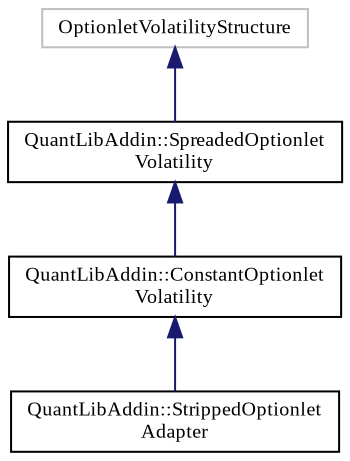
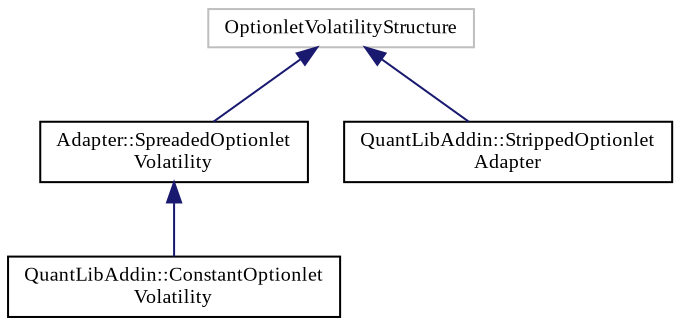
node "QuantLibAddin::SpreadedOptionlet Volatility": label "QuantLibAddin::SpreadedOptionlet Volatility" -> "Adapter::SpreadedOptionlet Volatility"
edge "QuantLibAddin::StrippedOptionlet Adapter" -> "QuantLibAddin::ConstantOptionlet Volatility": now "QuantLibAddin::StrippedOptionlet Adapter" -> "OptionletVolatilityStructure"
